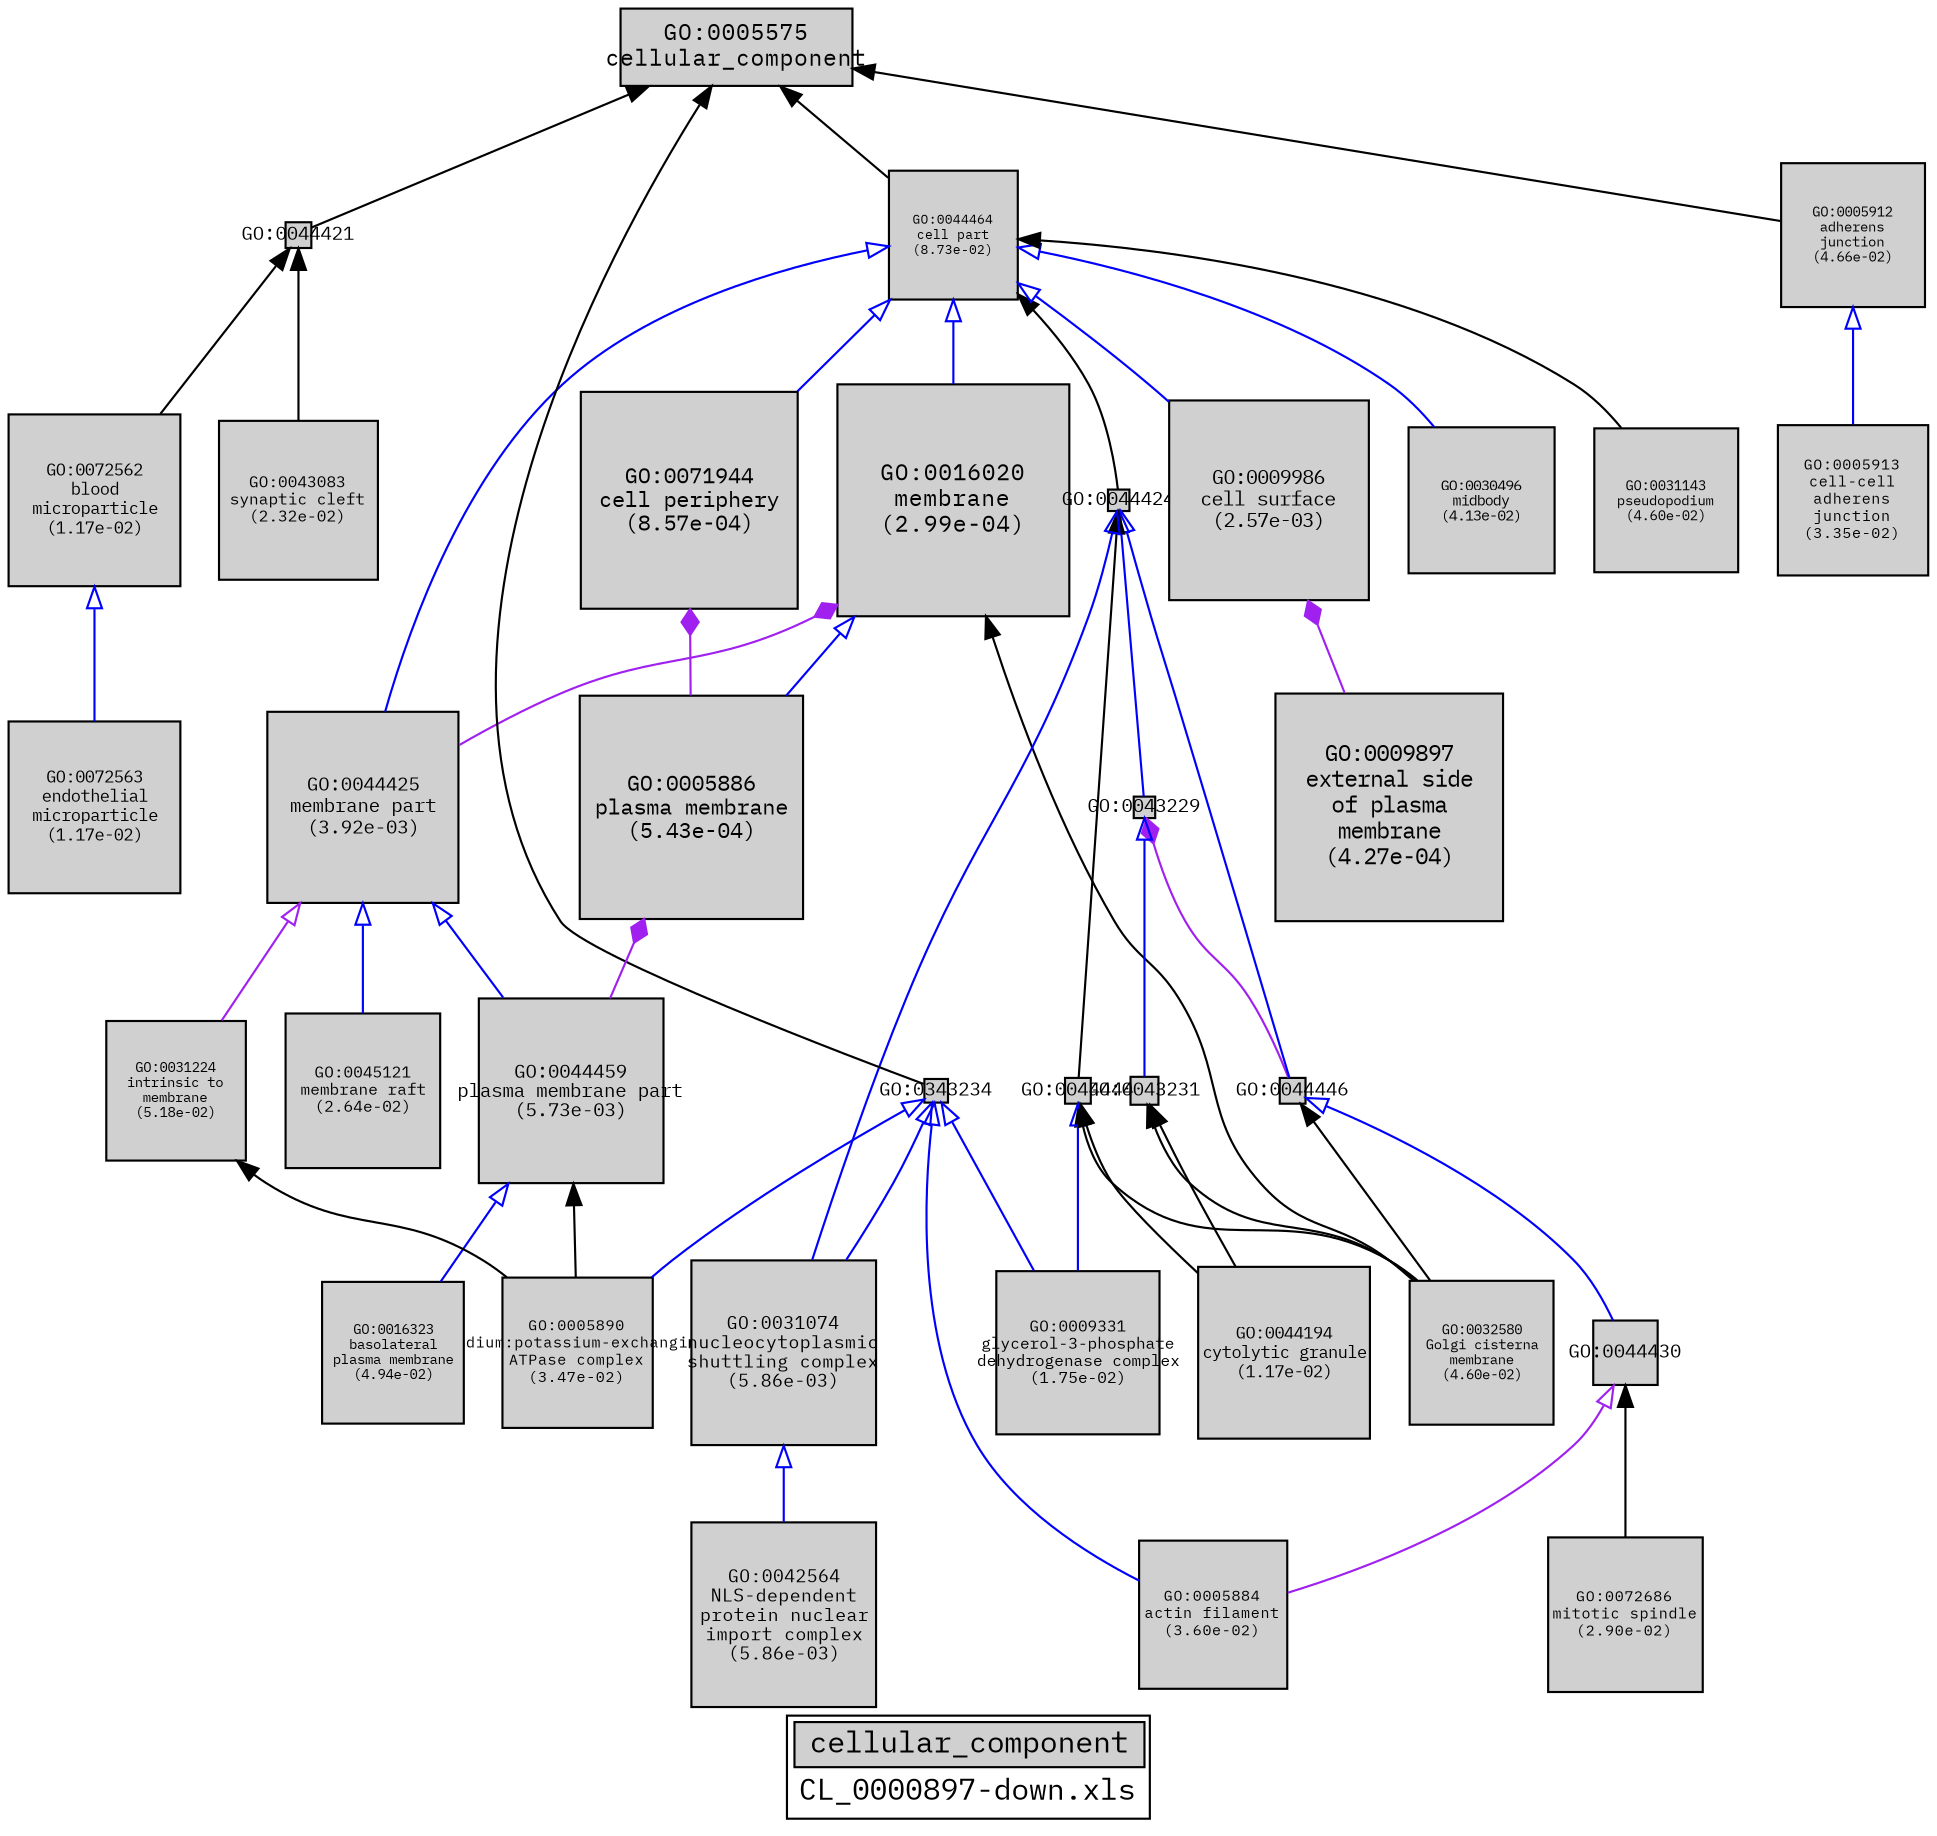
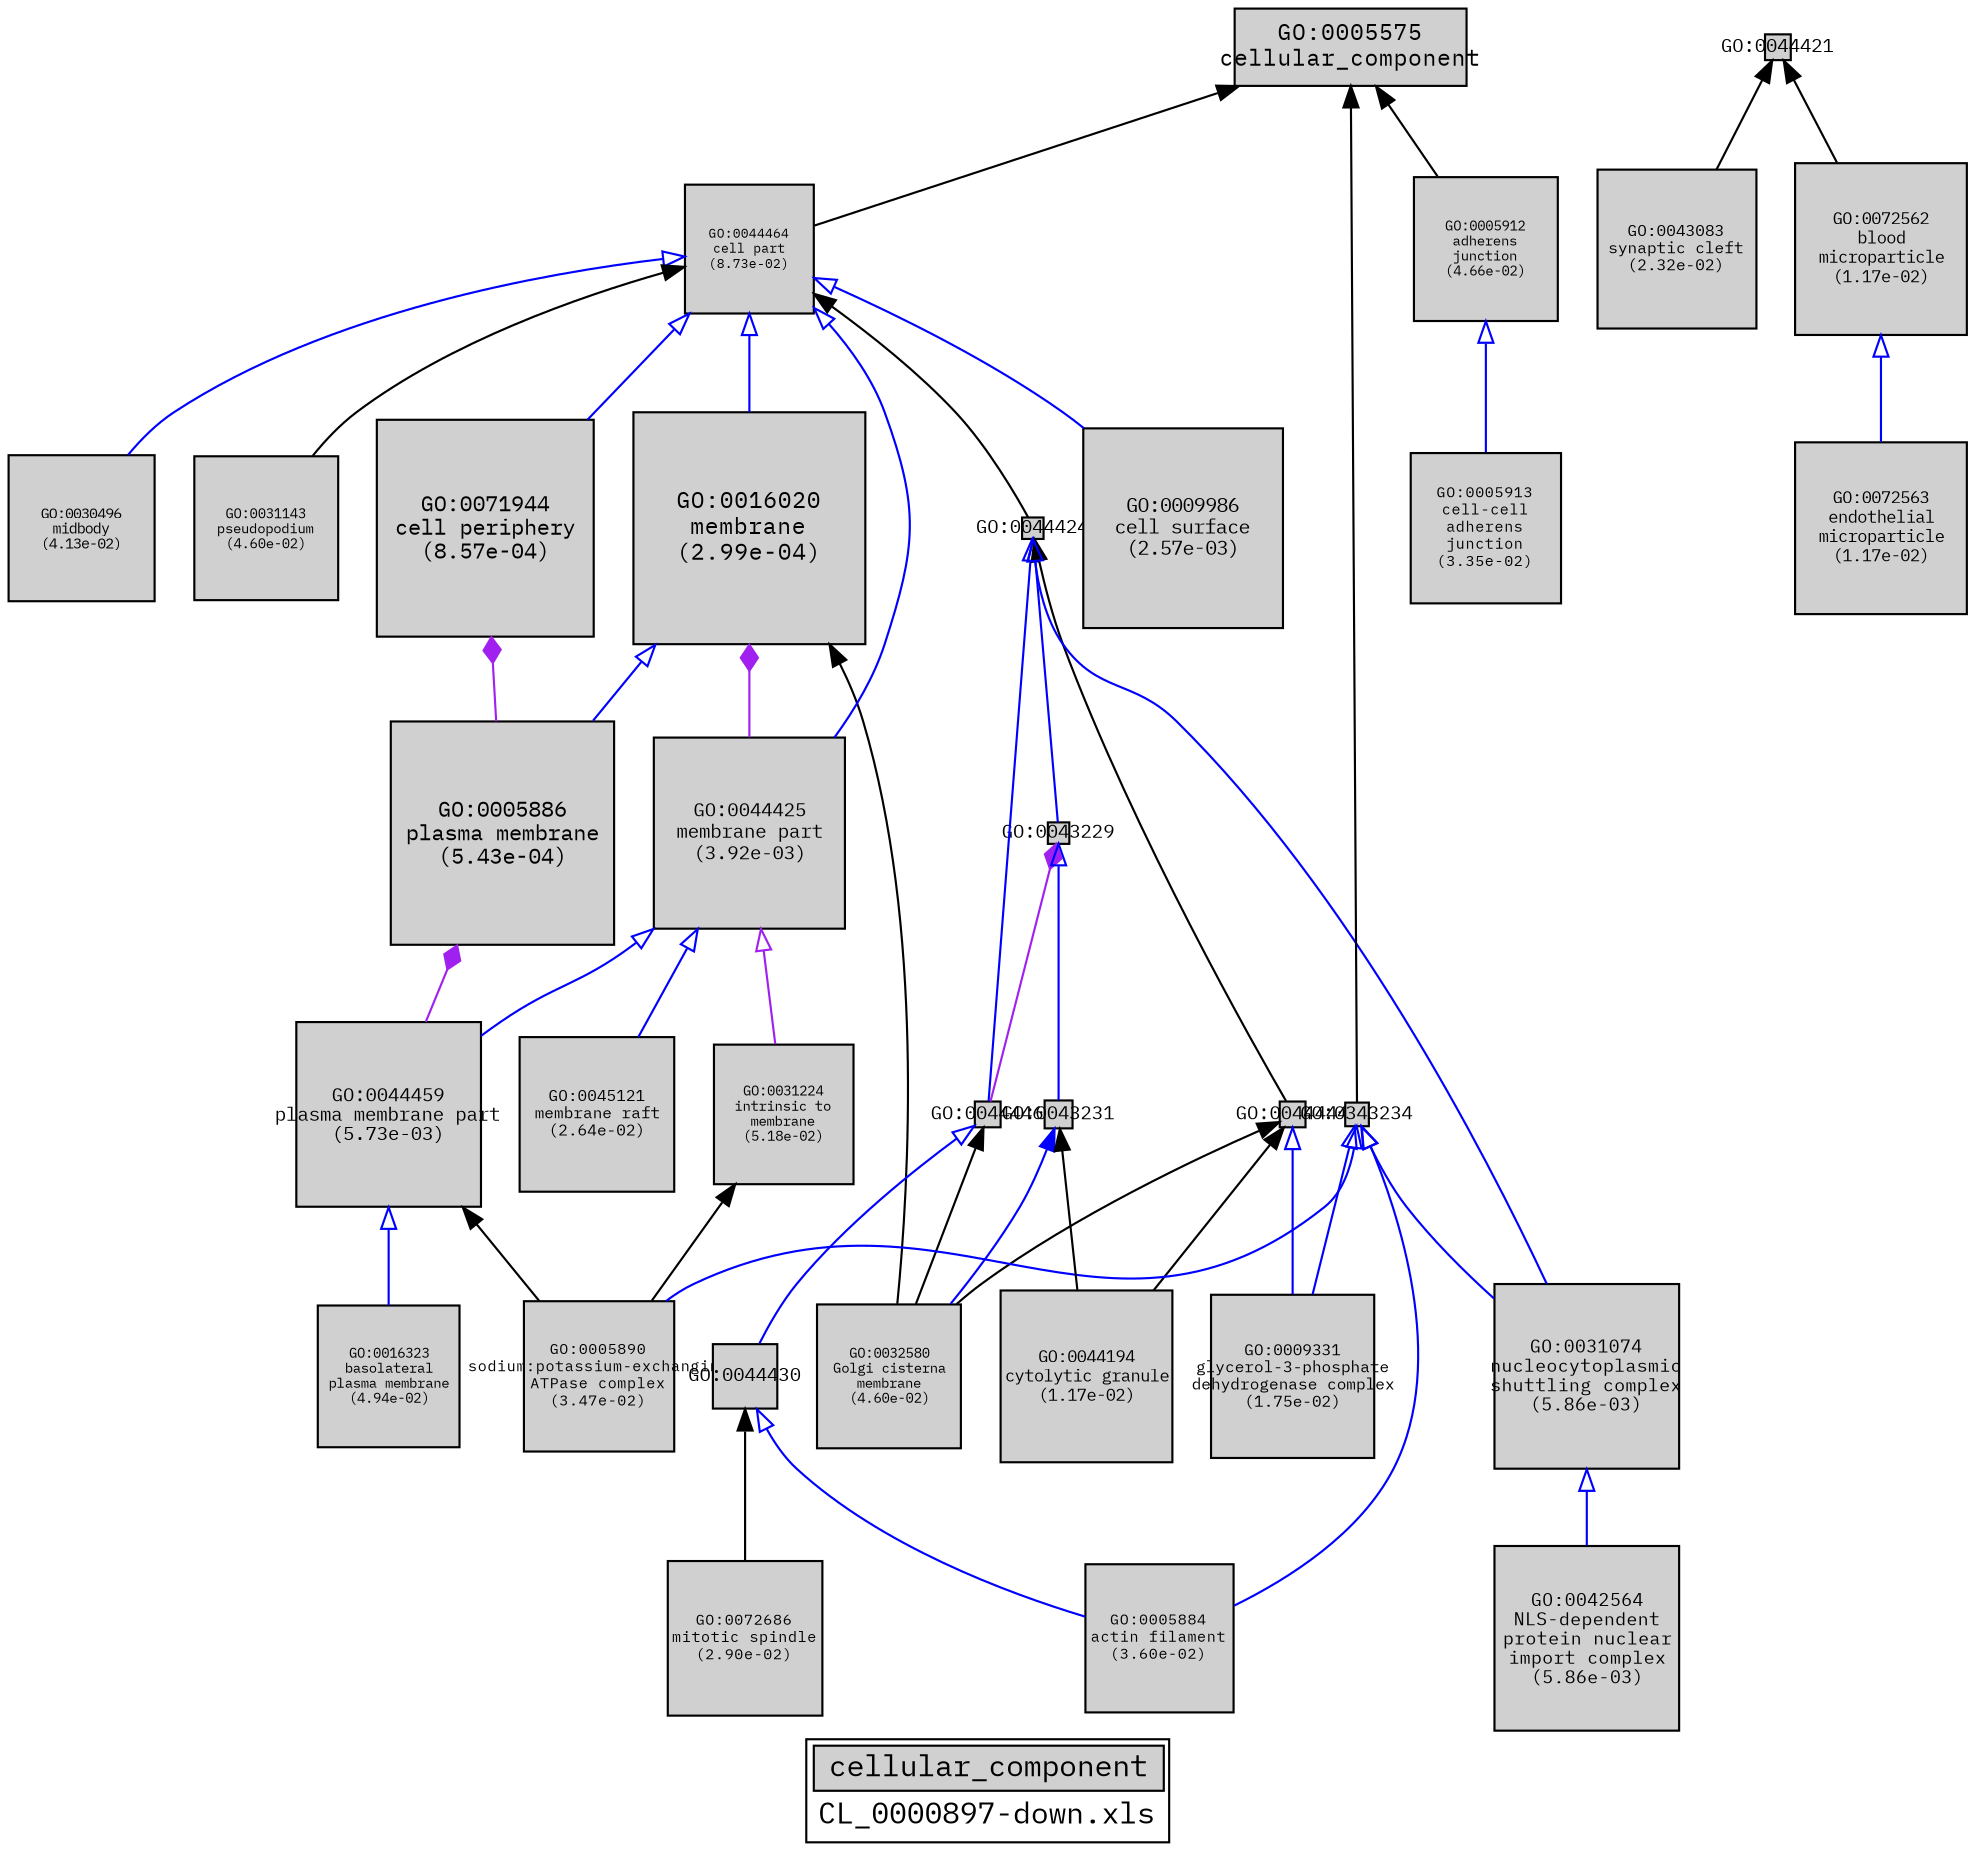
edge "GO:0044421" -> "GO:0005575": removed
node "GO:0009897": removed
edge "GO:0032580" -> "GO:0043231": color black -> blue
edge "GO:0005884" -> "GO:0044430": color purple -> blue
